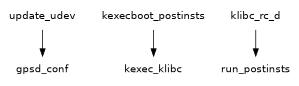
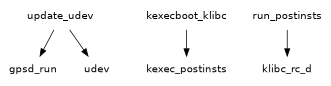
node "kexecboot_postinsts": label "kexecboot_postinsts" -> "kexecboot_klibc"
edge "klibc_rc_d" -> "run_postinsts": reversed
node "gpsd_conf": label "gpsd_conf" -> "gpsd_run"
node "udev": added
node "kexec_klibc": label "kexec_klibc" -> "kexec_postinsts"
